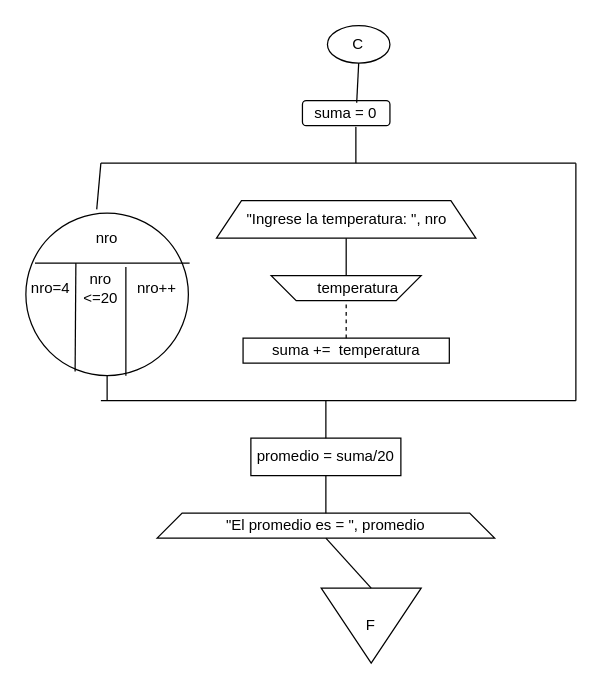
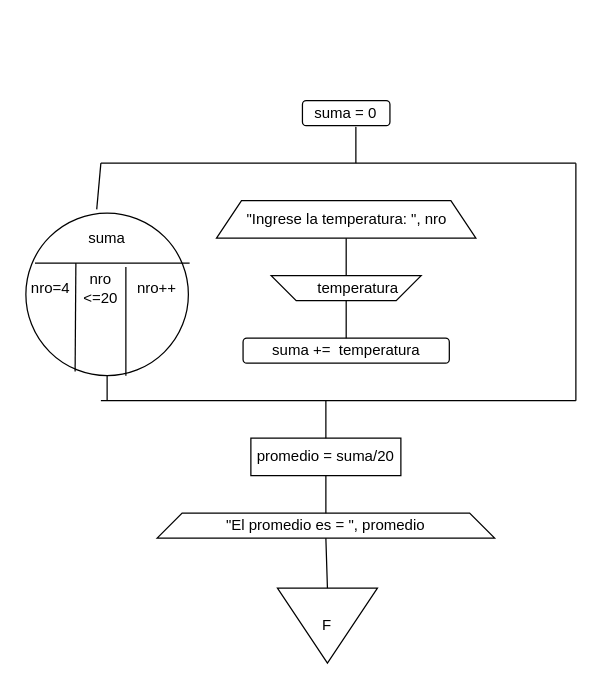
node "C": removed
edge "C" -- "suma = 0": removed
node "nro": label "nro" -> "suma"
edge "temperatura" -- "suma += temperatura": style dashed -> solid
node "suma += temperatura": shape rectangle -> rounded rectangle
node "F": moved (371, 626) -> (327, 626)
